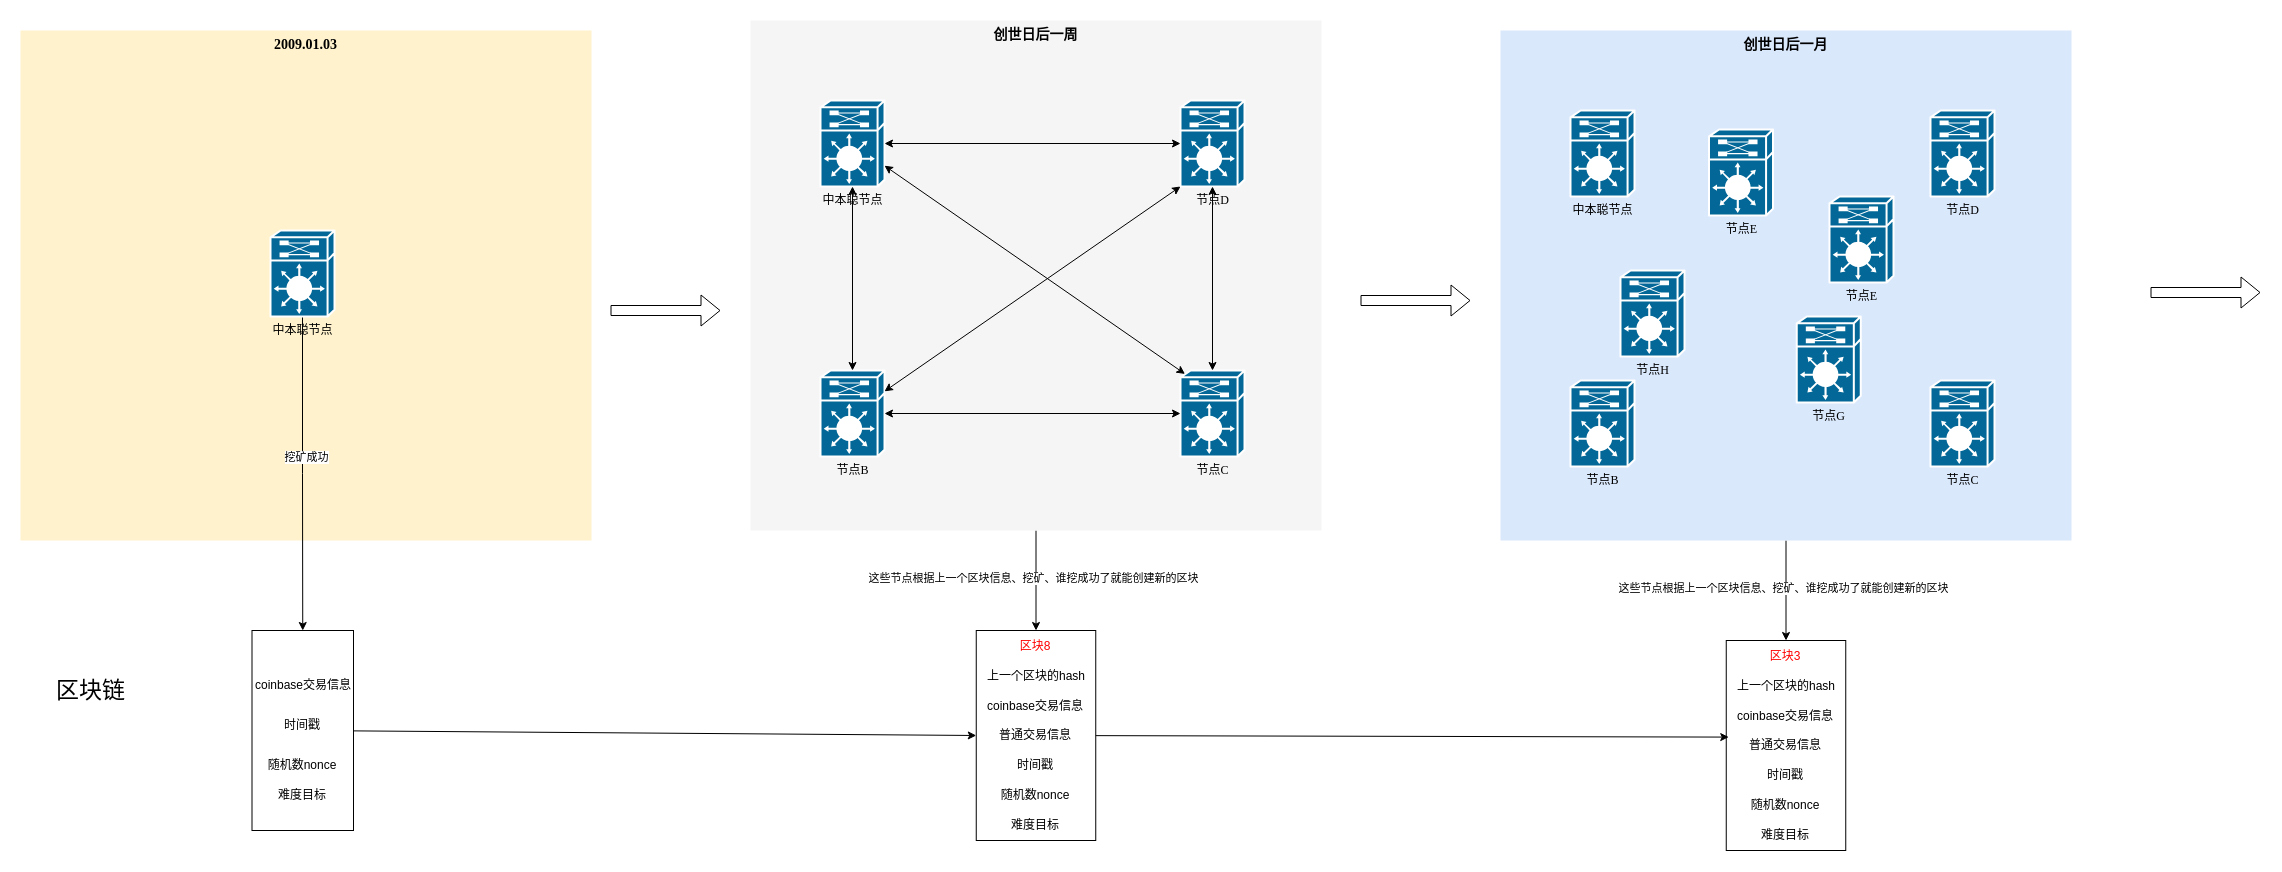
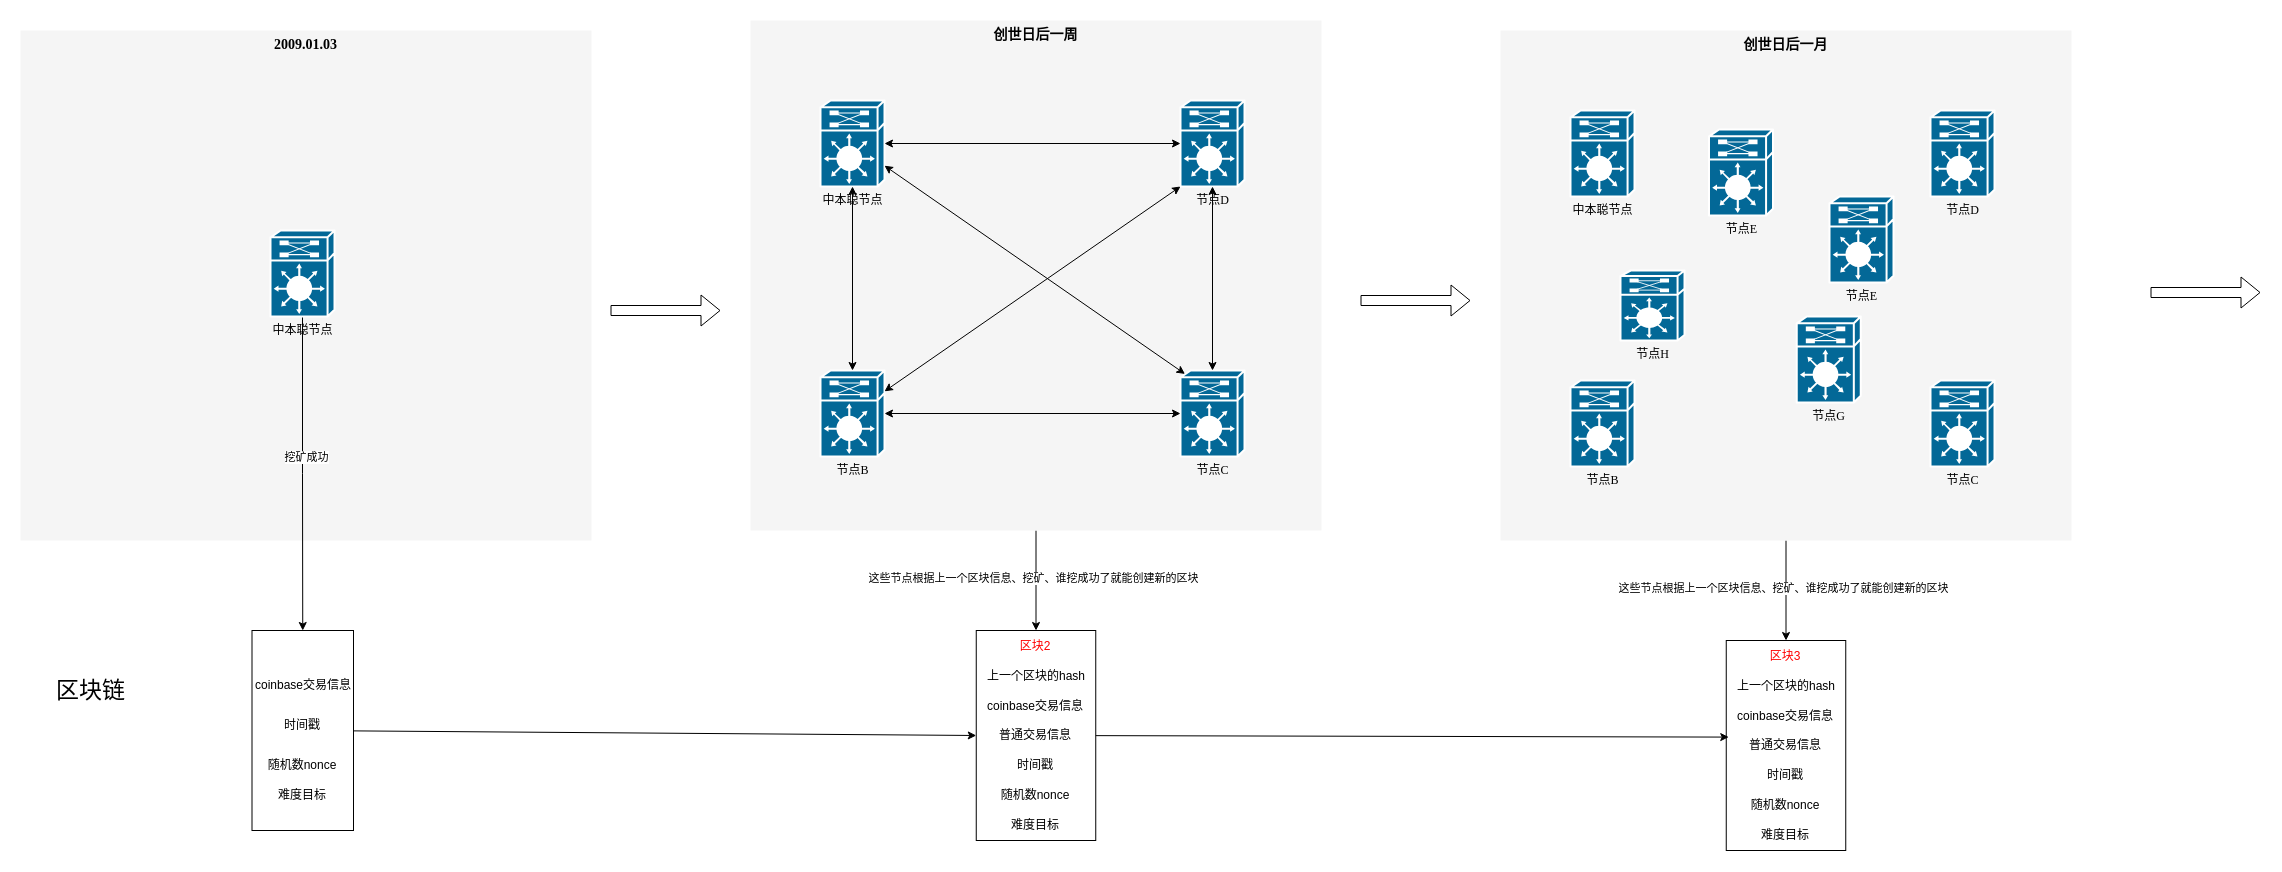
node "2009.01.03": fillcolor #fff2cc -> #f5f5f5
node "创世日后一月": fillcolor #dae8fc -> #f5f5f5
node "节点H": size 64x86 -> 64x70
node "区块8": label "区块8" -> "区块2"
